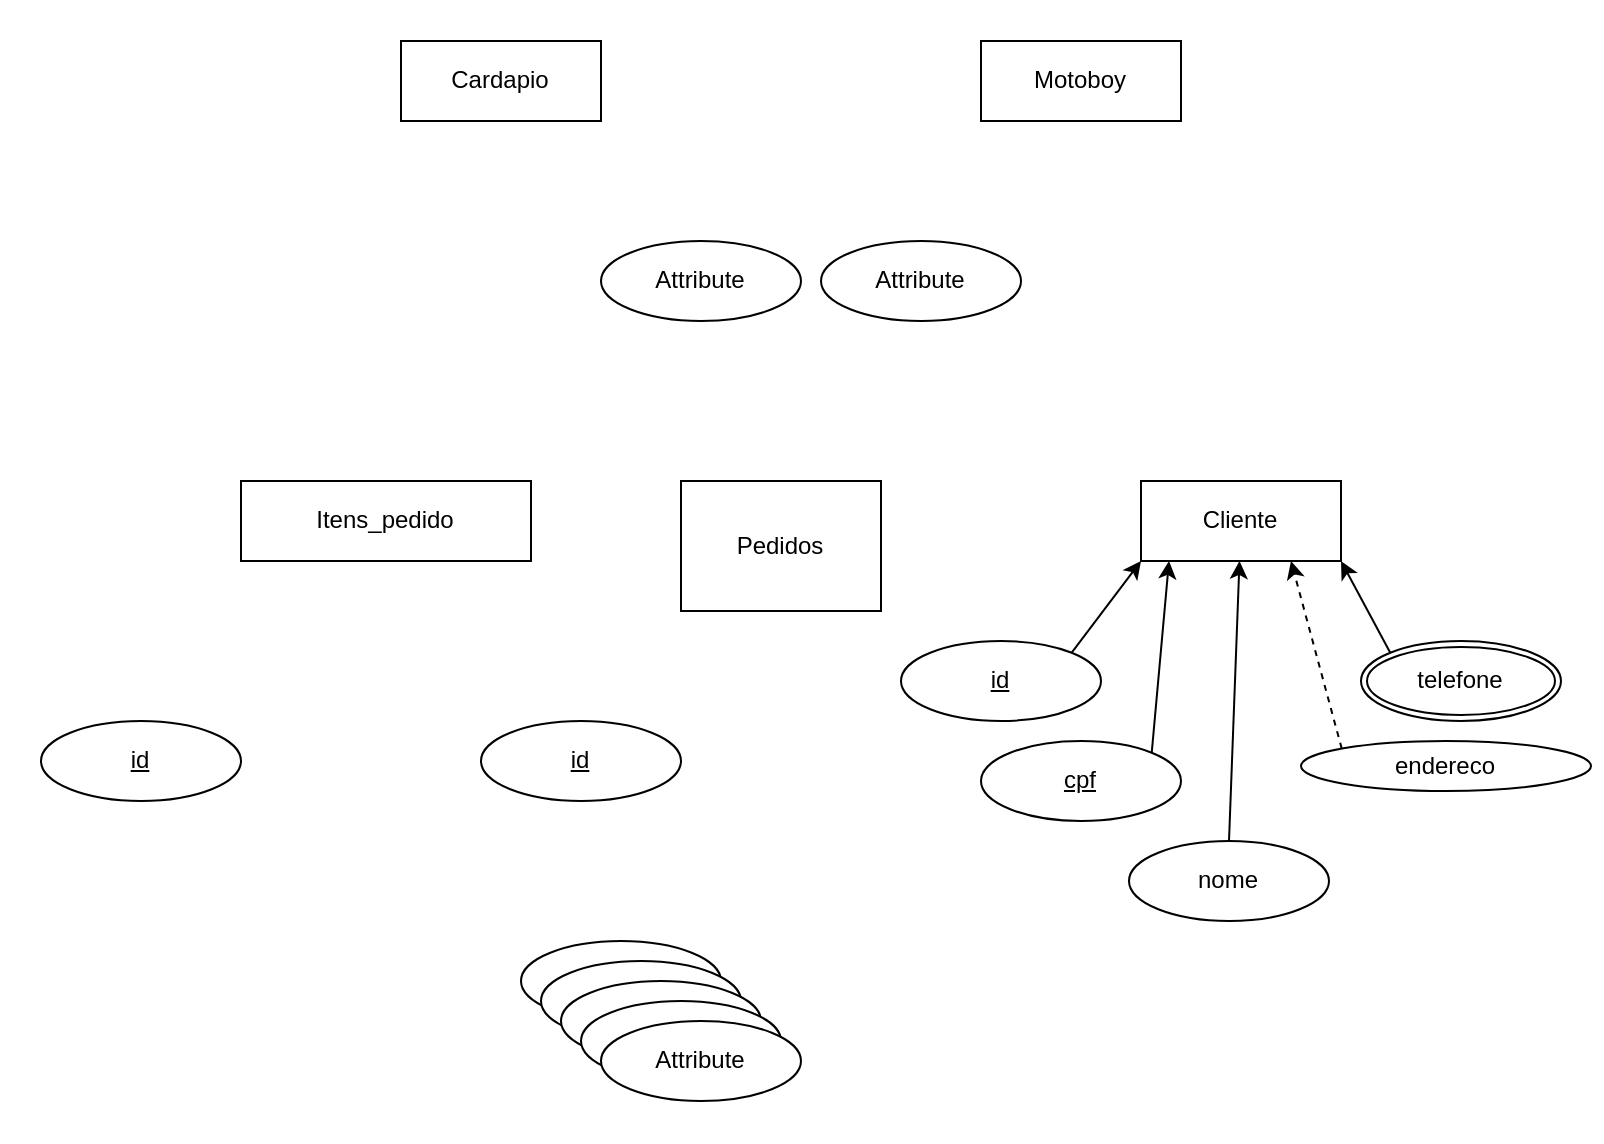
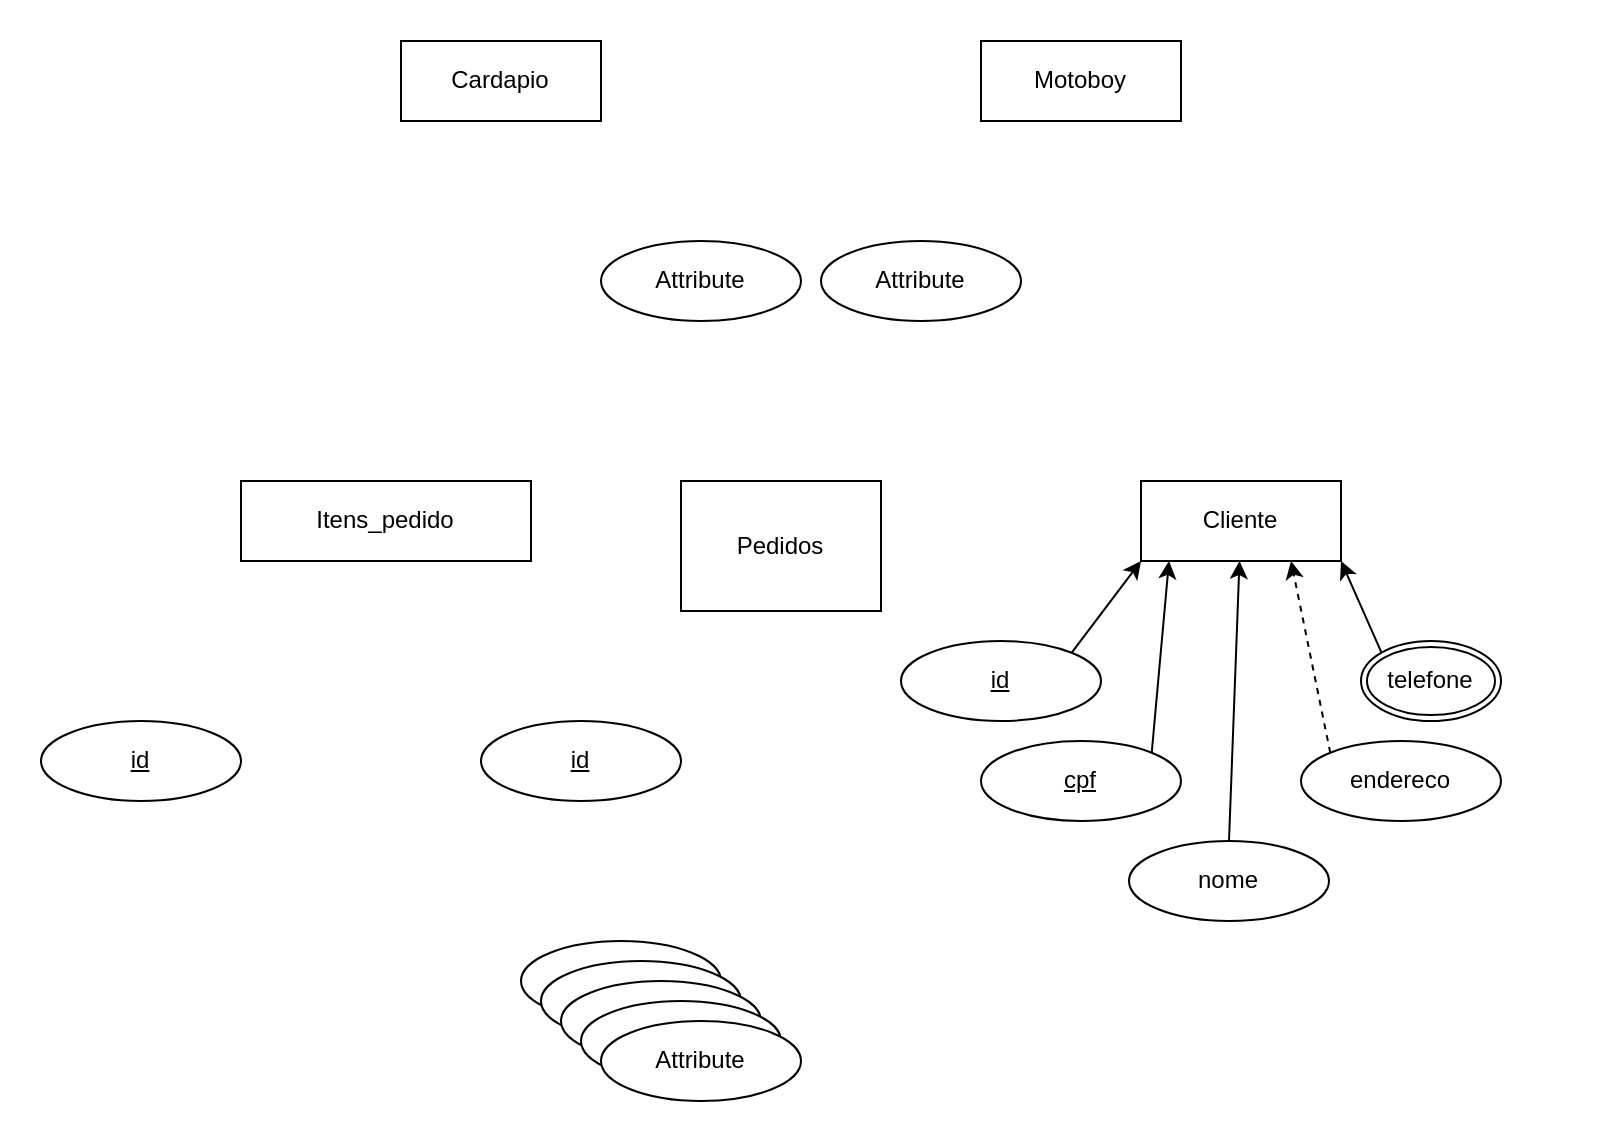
node "telefone": size 200x80 -> 140x80
node "endereco": size 290x50 -> 200x80
